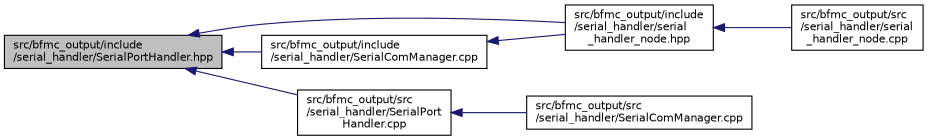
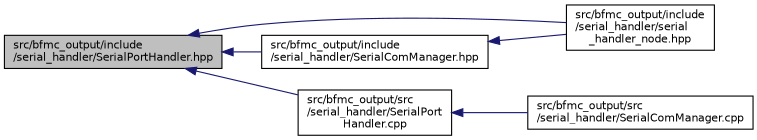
node "src/bfmc_output/src /serial_handler/serial _handler_node.cpp": removed
node "src/bfmc_output/include /serial_handler/SerialComManager.cpp": label "src/bfmc_output/include /serial_handler/SerialComManager.cpp" -> "src/bfmc_output/include /serial_handler/SerialComManager.hpp"
